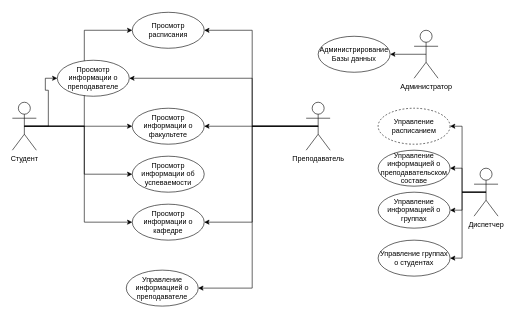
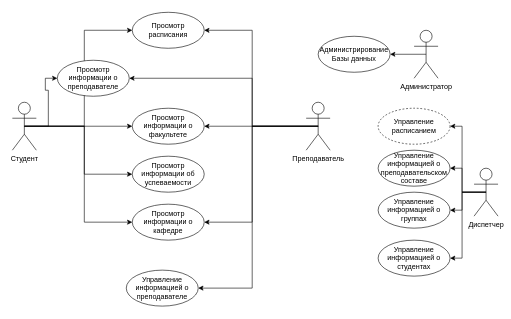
node "Управление группах о студентах": label "Управление группах о студентах" -> "Управление информацией о студентах"
